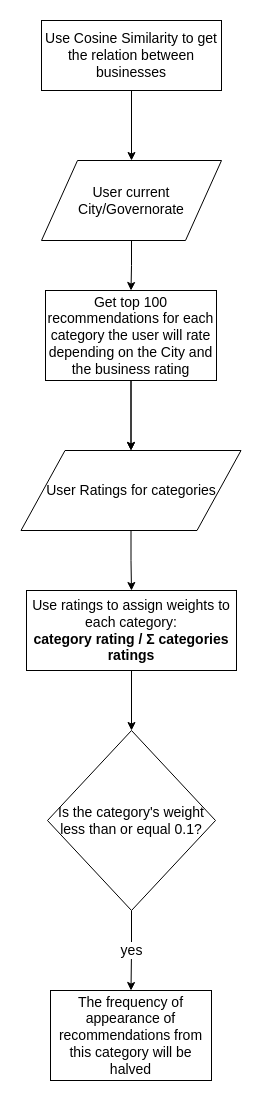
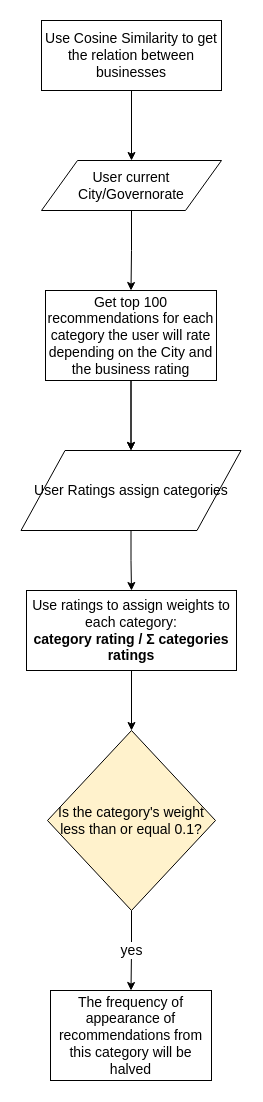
node "User current City/Governorate": size 180x80 -> 180x50
node "User Ratings for categories": label "User Ratings for categories" -> "User Ratings assign categories"
node "Is the category's weight less than or equal 0.1?": fillcolor #ffffff -> #fff2cc
